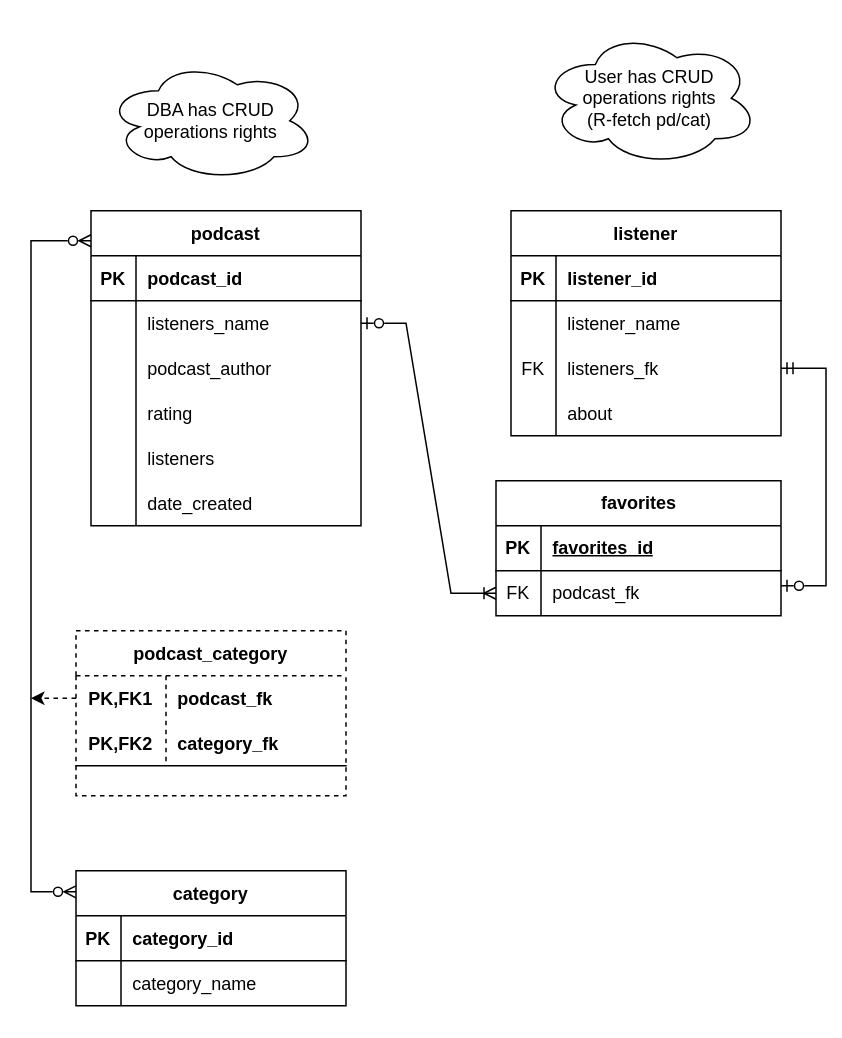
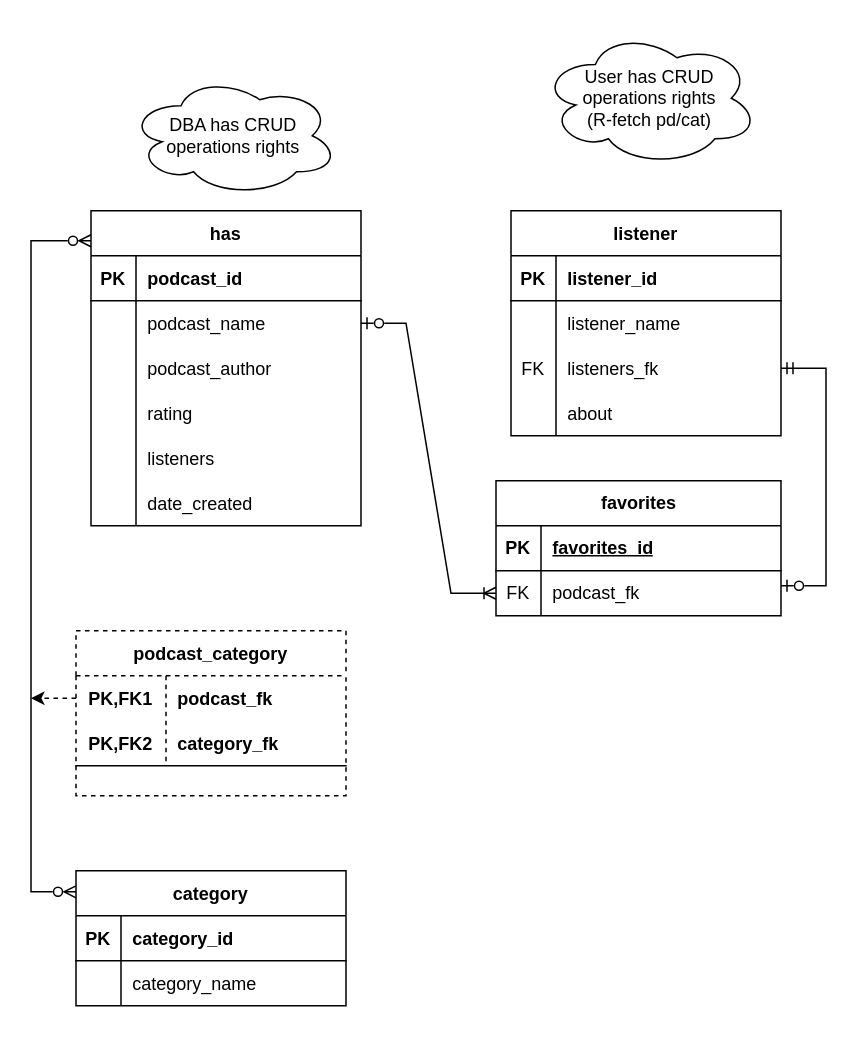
node "DBA has CRUD operations rights": moved (211, 121) -> (233, 136)
node "podcast": label "podcast" -> "has"
node "listeners_name": label "listeners_name" -> "podcast_name"
